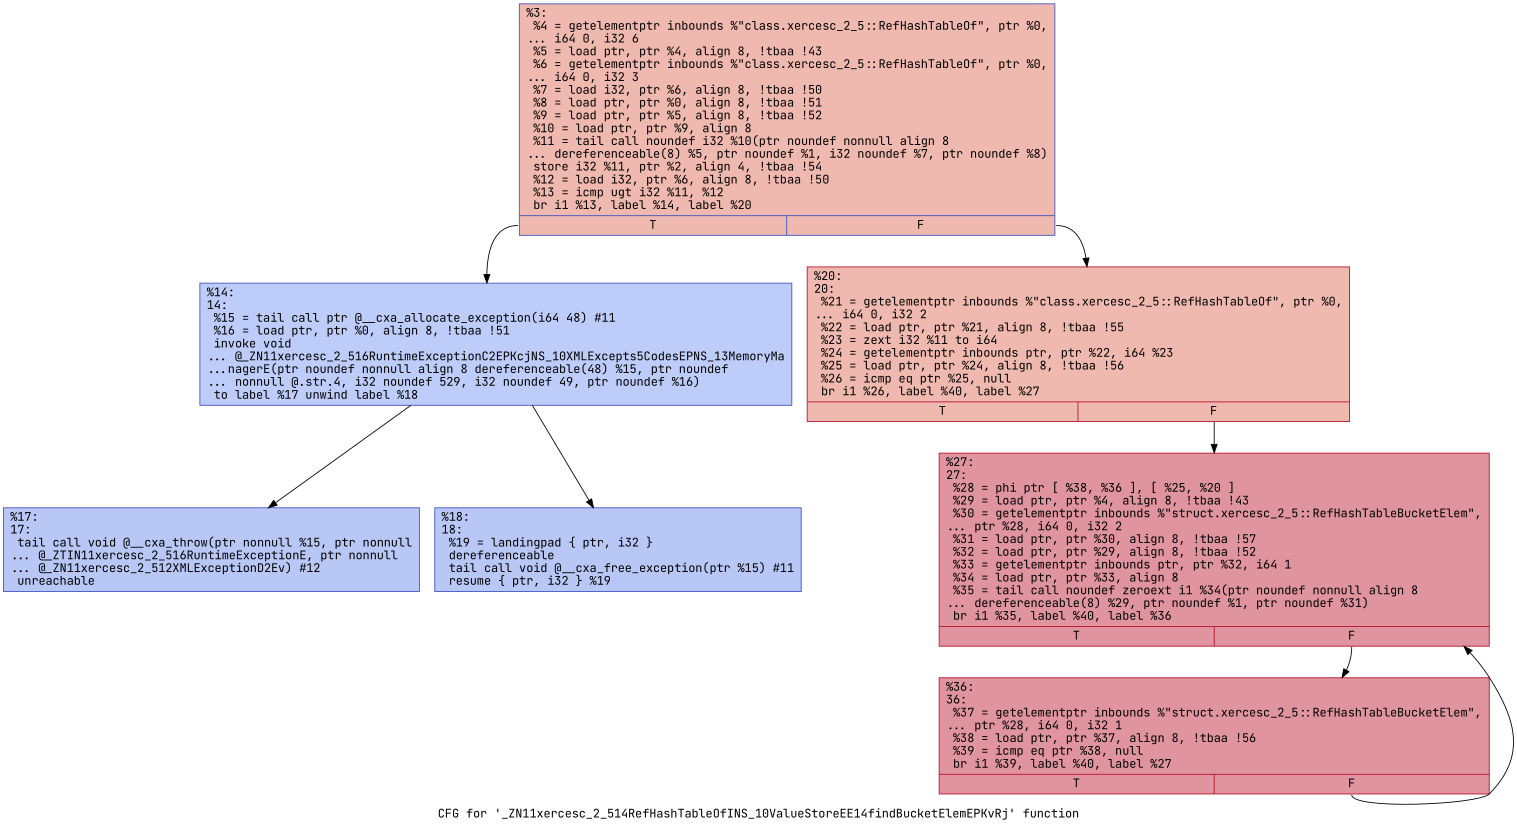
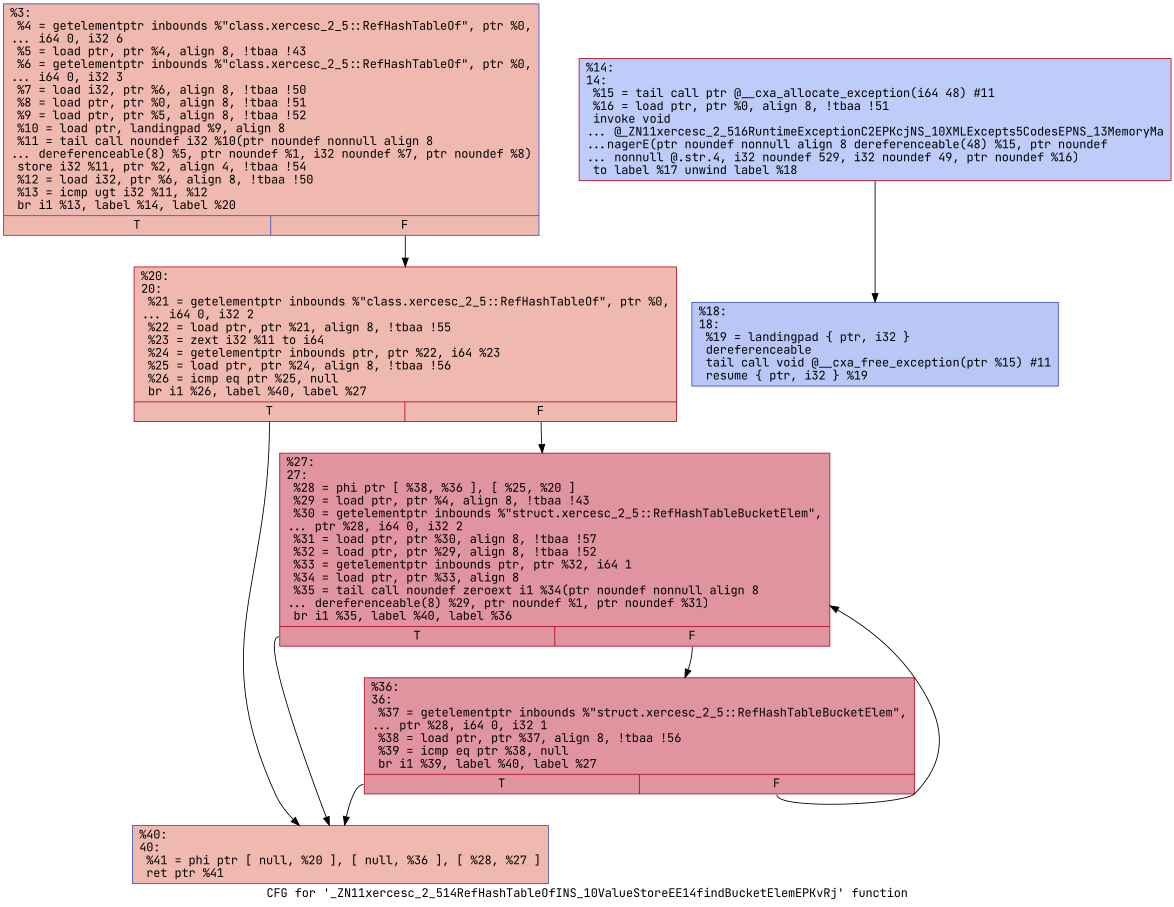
node "%3:": text "%10 = load ptr, ptr %9, align 8" -> "%10 = load ptr, landingpad %9, align 8"
edge "%3:" -> "%14:": removed
node "%14:": color #3d50c3ff -> #b70d28ff
node "%17:": removed
node "%40:": added
